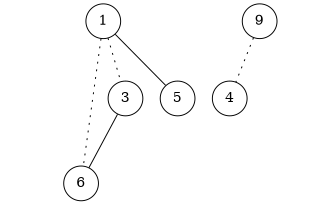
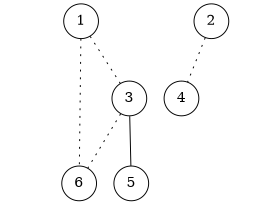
node "9": label "9" -> "2"
edge "1" -- "5": now "3" -- "5"
edge "3" -- "6": style solid -> dotted
